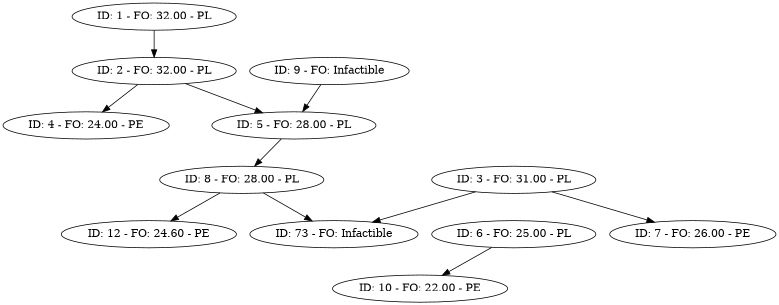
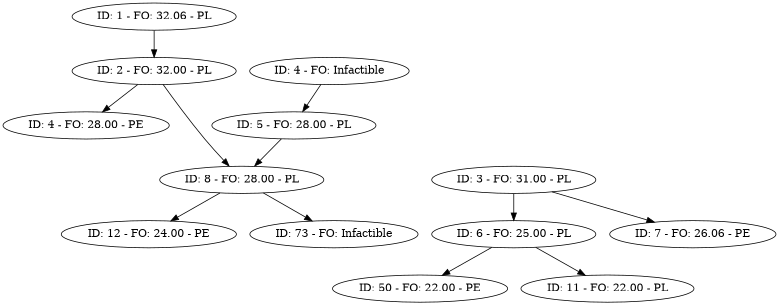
node "ID: 1 - FO: 32.00 - PL": label "ID: 1 - FO: 32.00 - PL" -> "ID: 1 - FO: 32.06 - PL"
node "ID: 9 - FO: Infactible": label "ID: 9 - FO: Infactible" -> "ID: 4 - FO: Infactible"
edge "ID: 2 - FO: 32.00 - PL" -> "ID: 5 - FO: 28.00 - PL": now "ID: 2 - FO: 32.00 - PL" -> "ID: 8 - FO: 28.00 - PL"
node "ID: 4 - FO: 24.00 - PE": label "ID: 4 - FO: 24.00 - PE" -> "ID: 4 - FO: 28.00 - PE"
edge "ID: 3 - FO: 31.00 - PL" -> "ID: 73 - FO: Infactible": now "ID: 3 - FO: 31.00 - PL" -> "ID: 6 - FO: 25.00 - PL"
node "ID: 12 - FO: 24.60 - PE": label "ID: 12 - FO: 24.60 - PE" -> "ID: 12 - FO: 24.00 - PE"
node "ID: 7 - FO: 26.00 - PE": label "ID: 7 - FO: 26.00 - PE" -> "ID: 7 - FO: 26.06 - PE"
node "ID: 10 - FO: 22.00 - PE": label "ID: 10 - FO: 22.00 - PE" -> "ID: 50 - FO: 22.00 - PE"
node "ID: 11 - FO: 22.00 - PL": added
